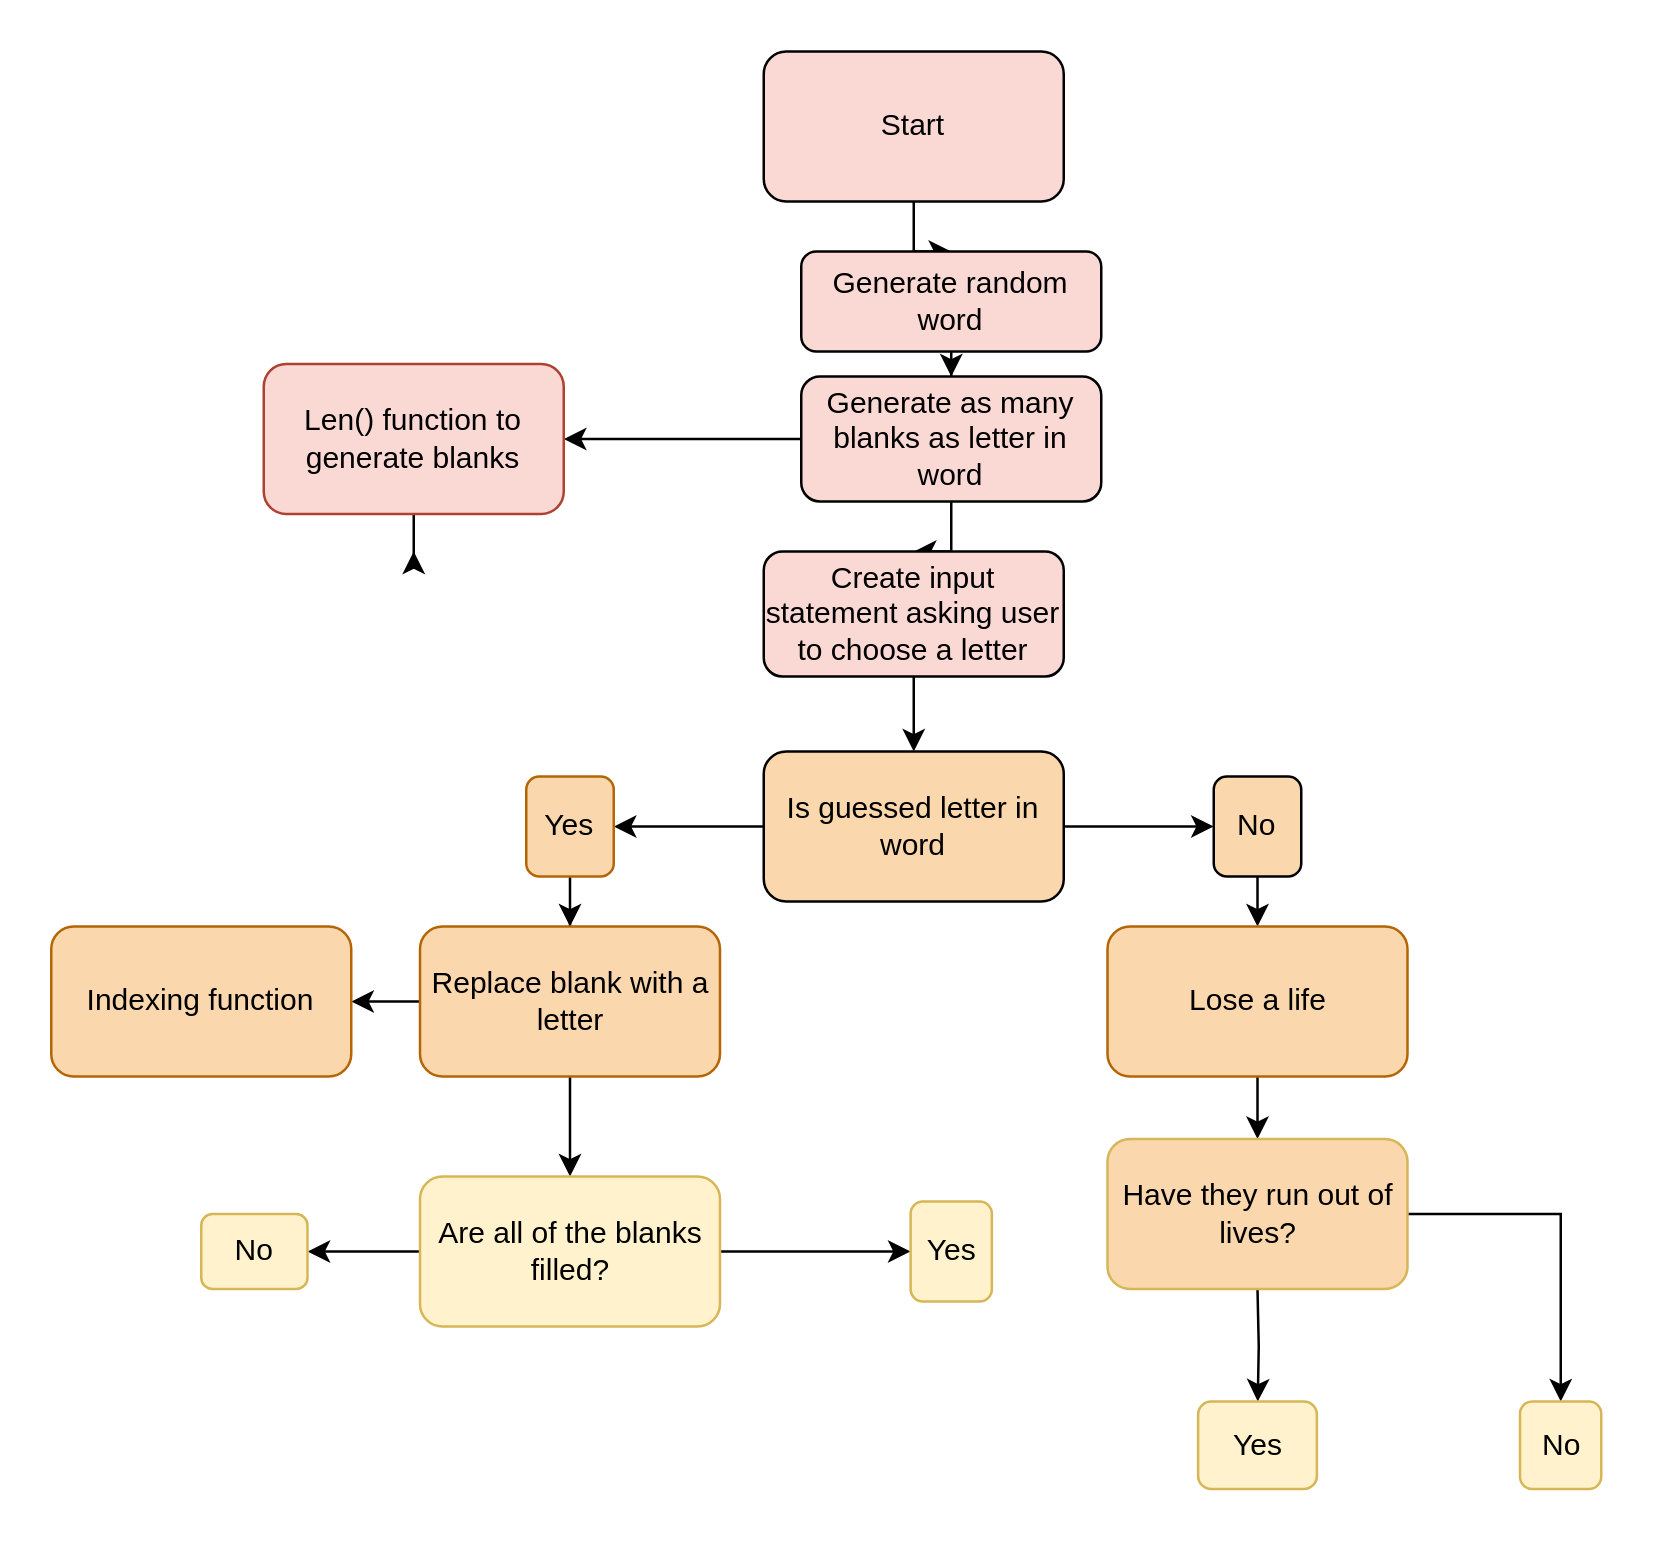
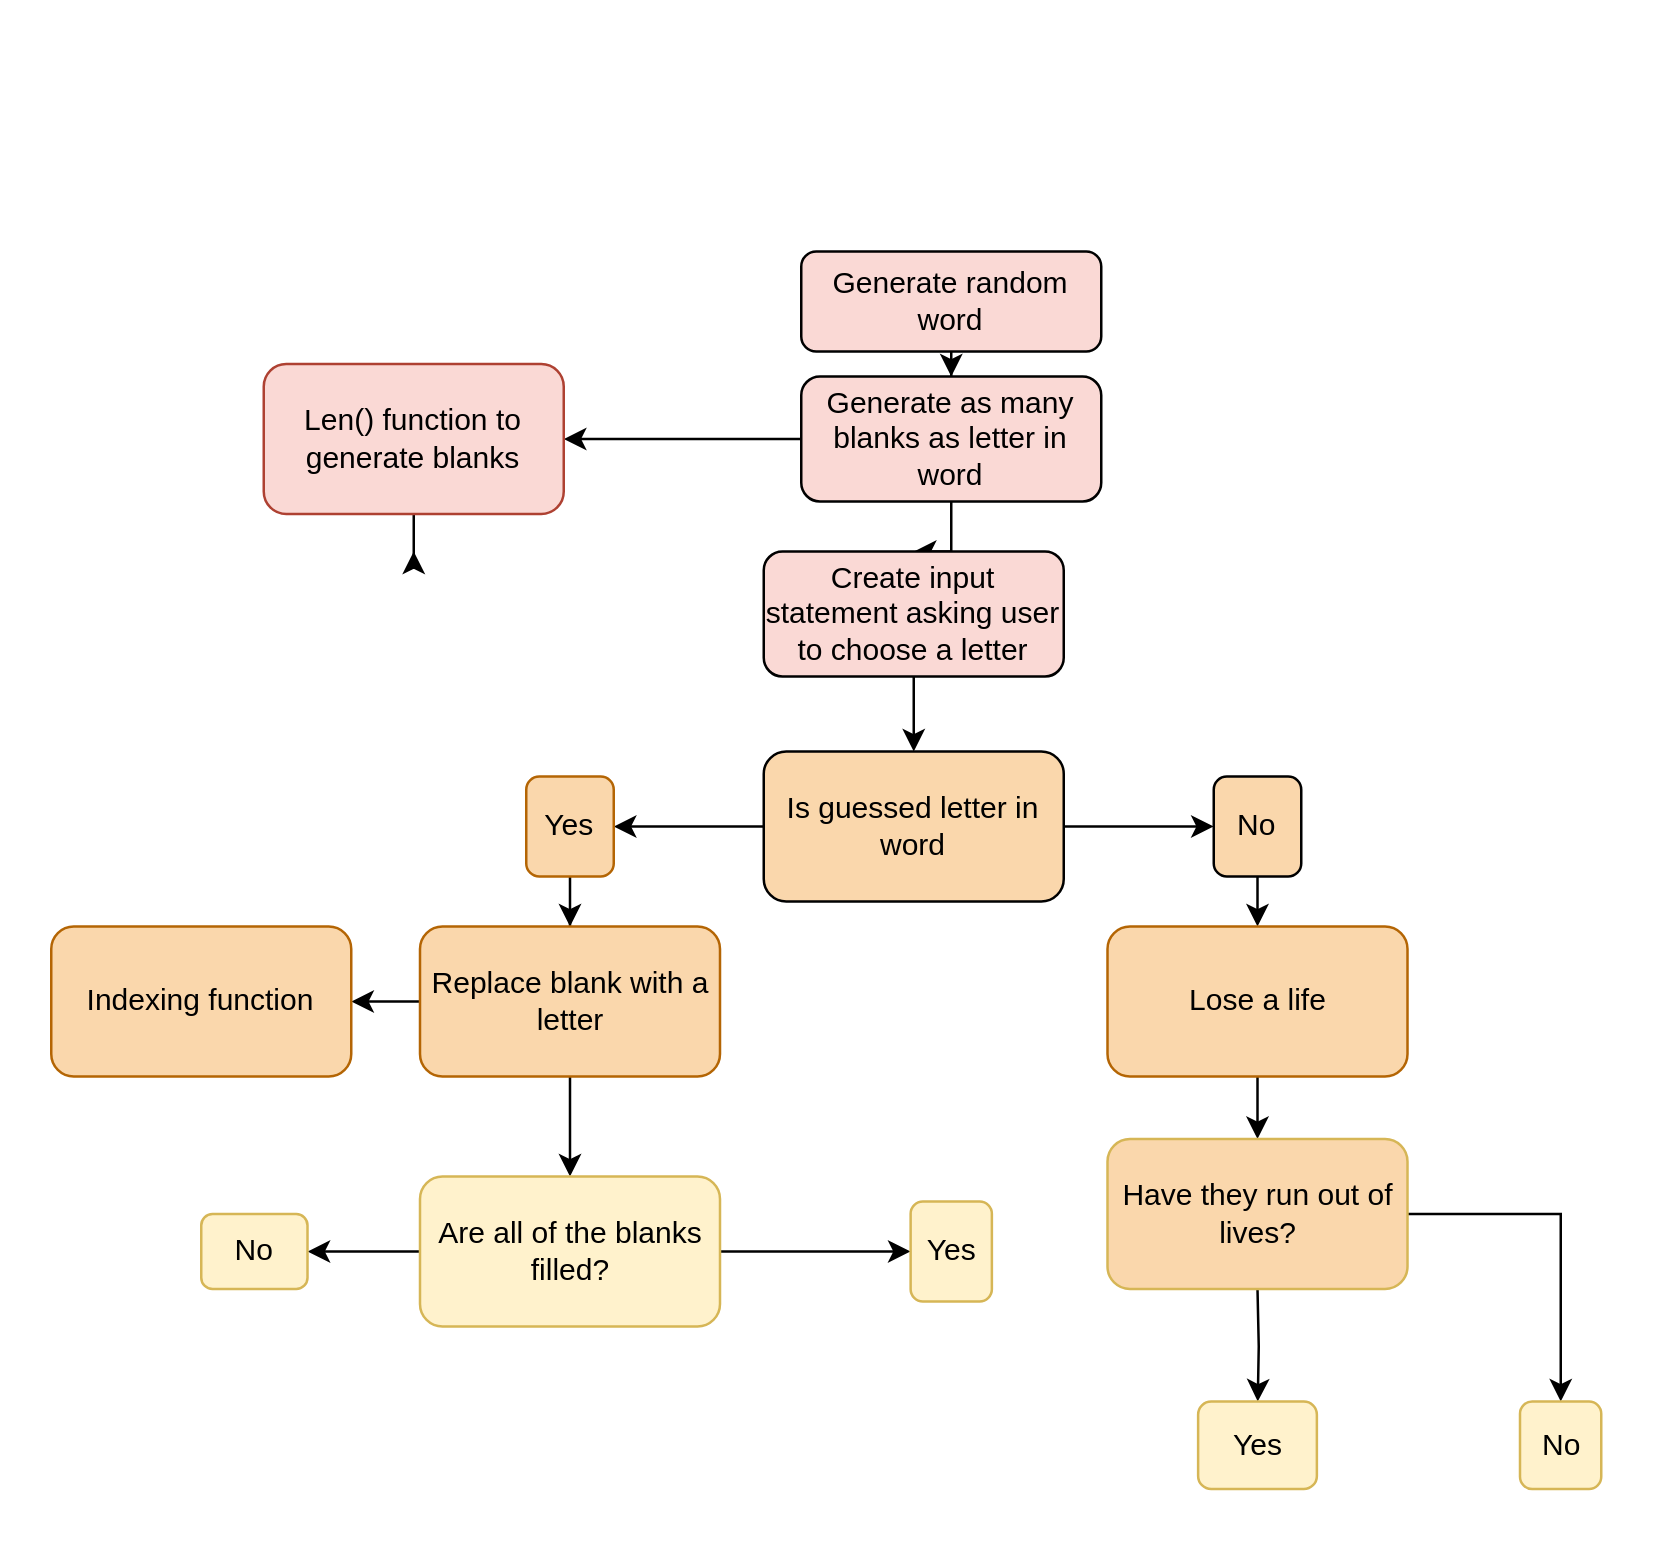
node "Start": removed
edge "Start" -> "Generate random word": removed
